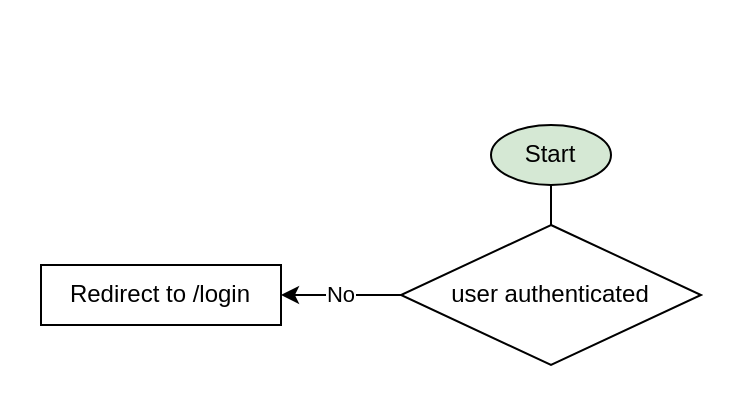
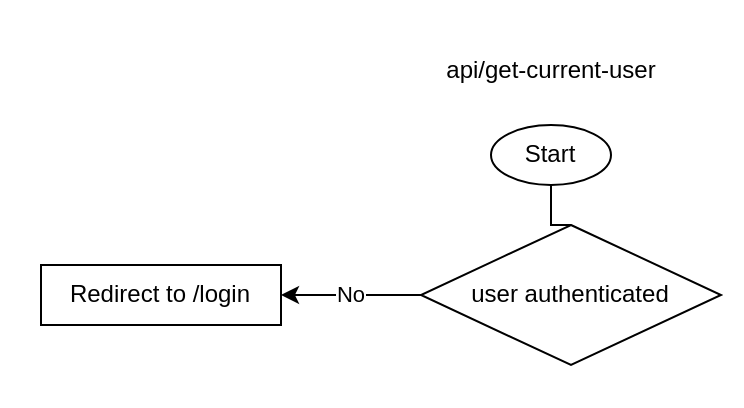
node "api/get-current-user": added
node "Start": fillcolor #d5e8d4 -> #ffffff
node "user authenticated": moved (551, 295) -> (571, 295)
